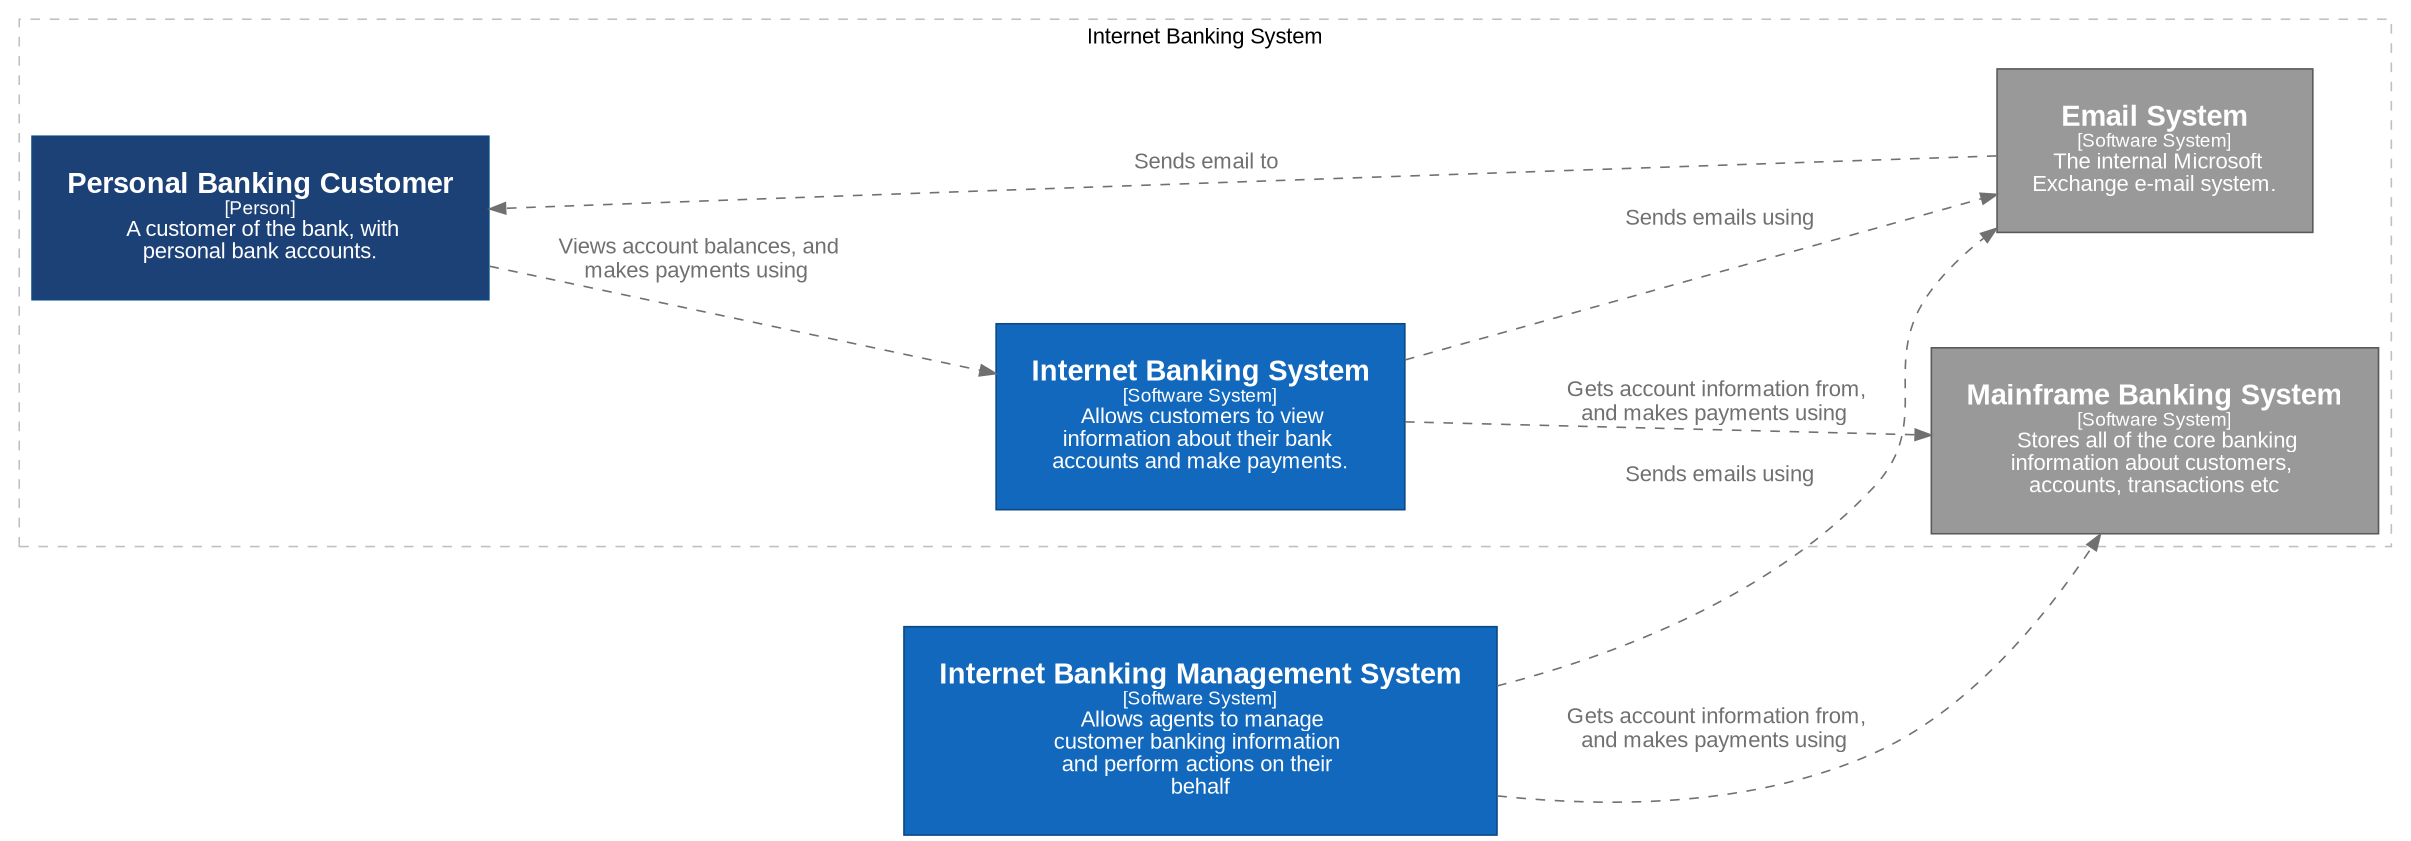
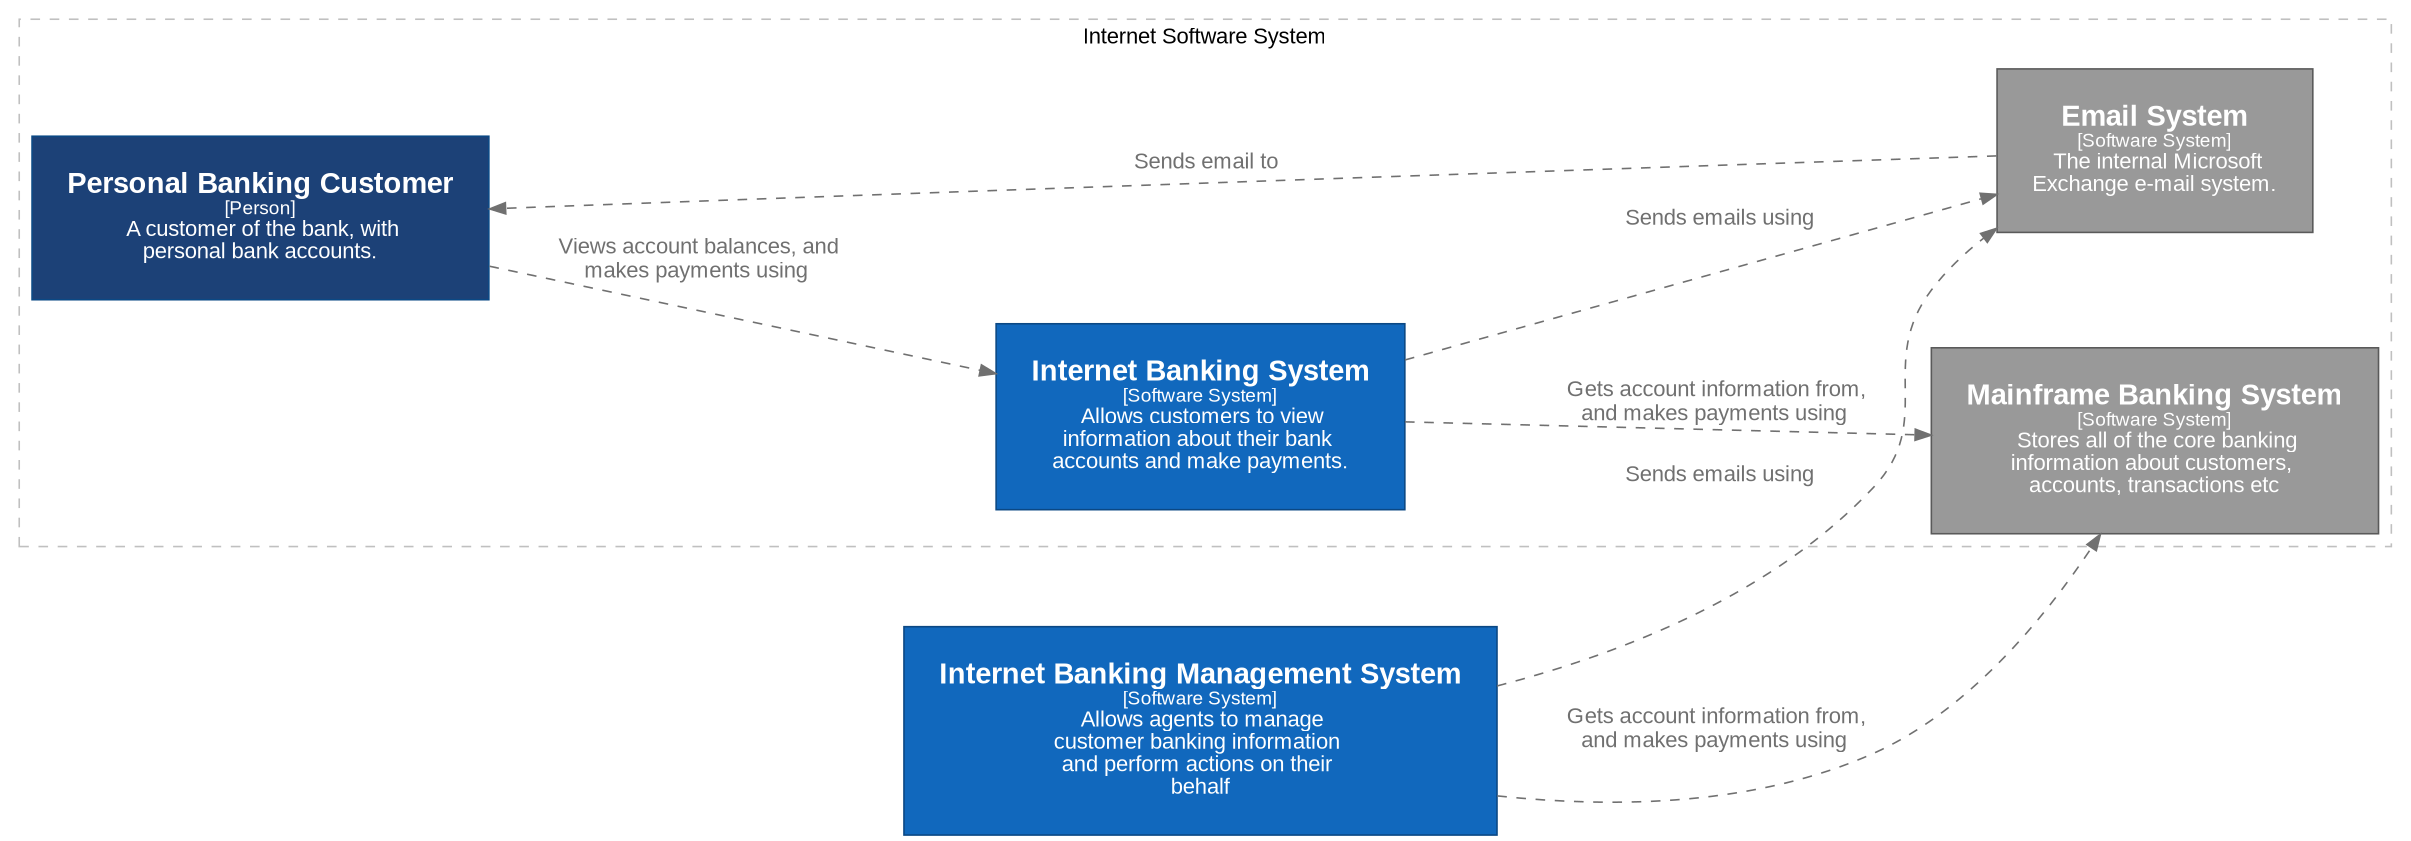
cluster "Internet Banking System": label "Internet Banking System" -> "Internet Software System"
